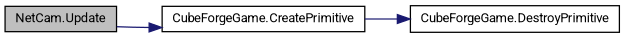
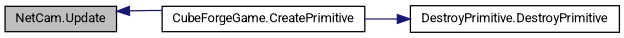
node "CubeForgeGame.DestroyPrimitive": label "CubeForgeGame.DestroyPrimitive" -> "DestroyPrimitive.DestroyPrimitive"
edge "NetCam.Update" -> "CubeForgeGame.CreatePrimitive": reversed
